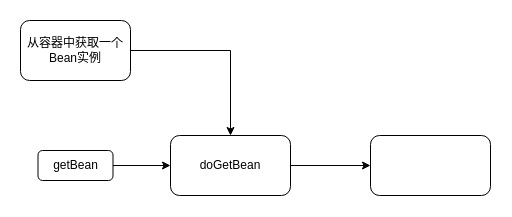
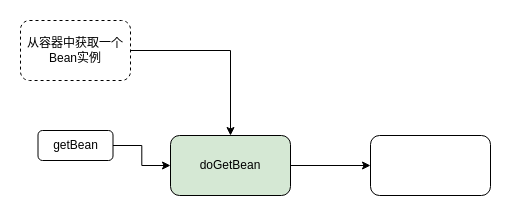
node "从容器中获取一个Bean实例": style solid -> dashed
node "getBean": moved (76, 166) -> (76, 146)
node "doGetBean": fillcolor #ffffff -> #d5e8d4
